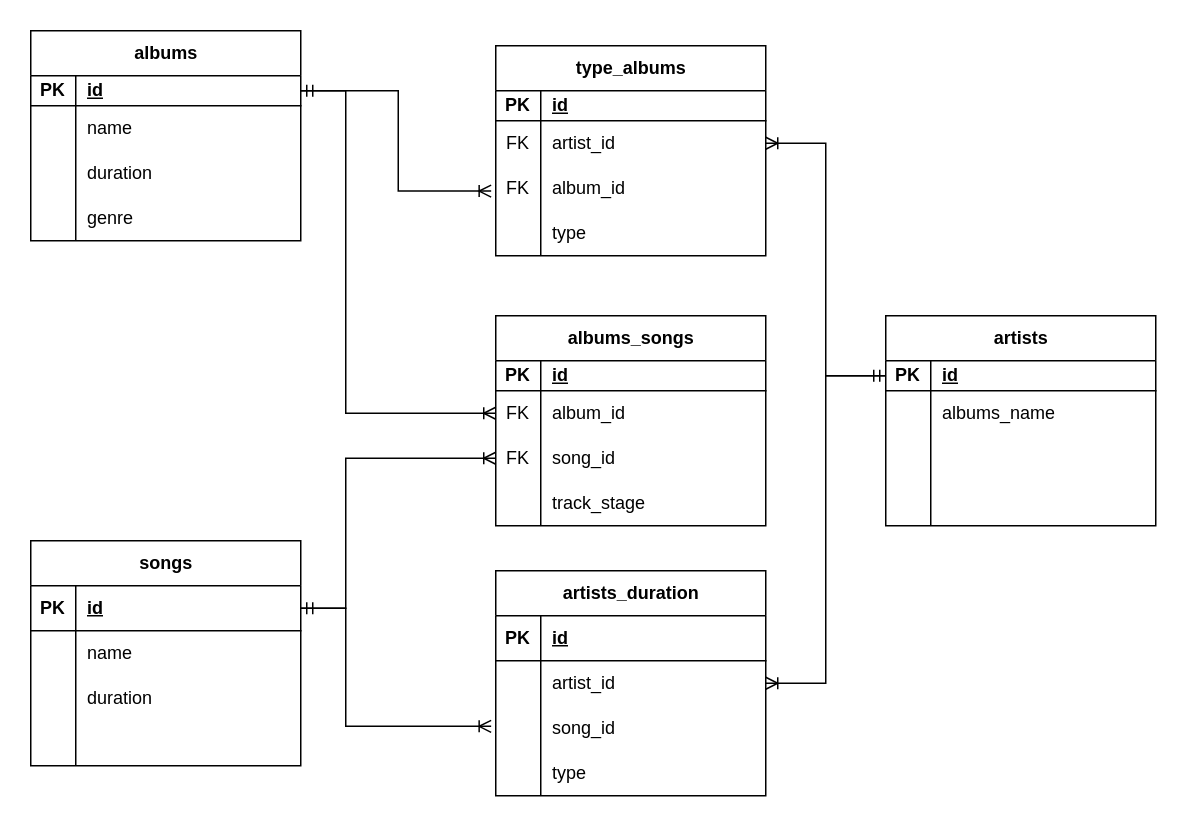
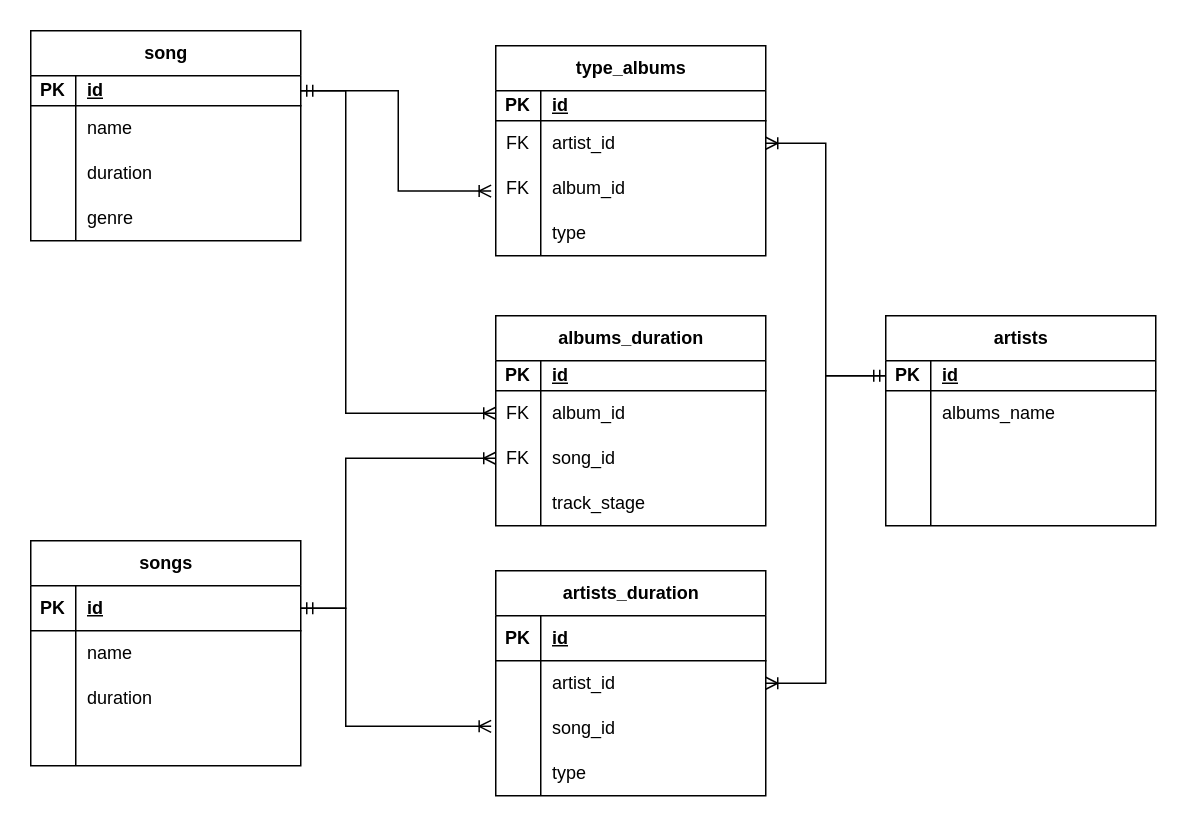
node "albums": label "albums" -> "song"
node "albums_songs": label "albums_songs" -> "albums_duration"
